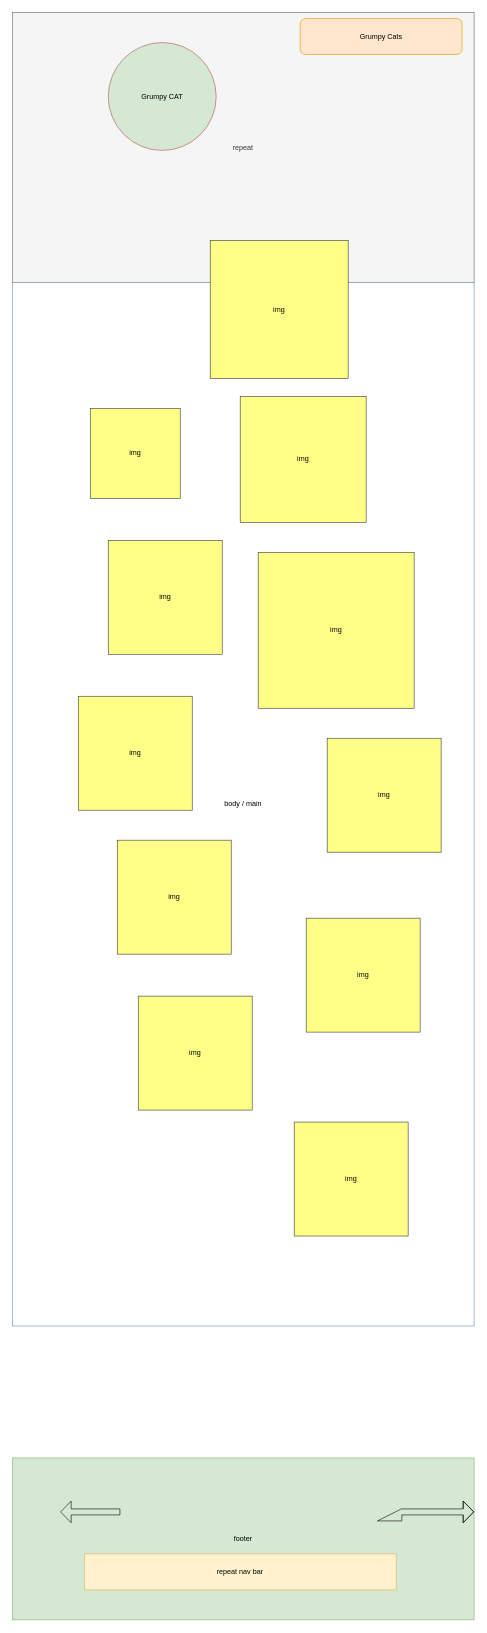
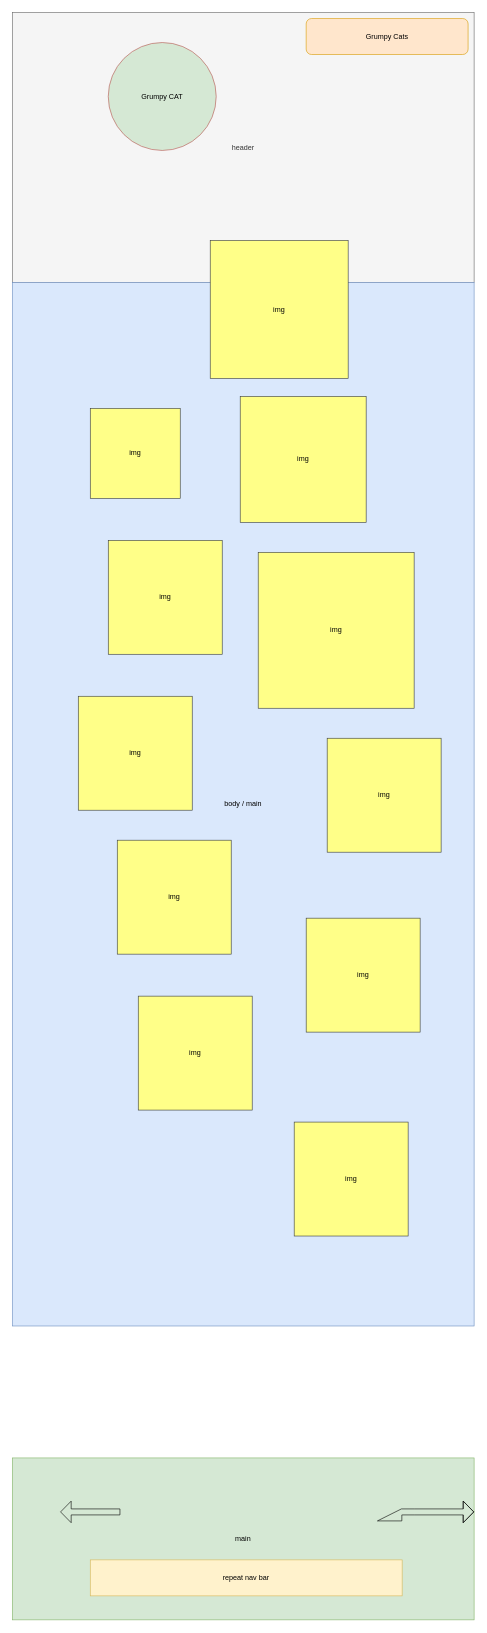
node "Grumpy Cats": moved (381, 36) -> (387, 36)
node "repeat": label "repeat" -> "header"
node "body / main": fillcolor #ffffff -> #dae8fc
node "footer": label "footer" -> "main"
node "repeat nav bar": moved (240, 1572) -> (246, 1578)
